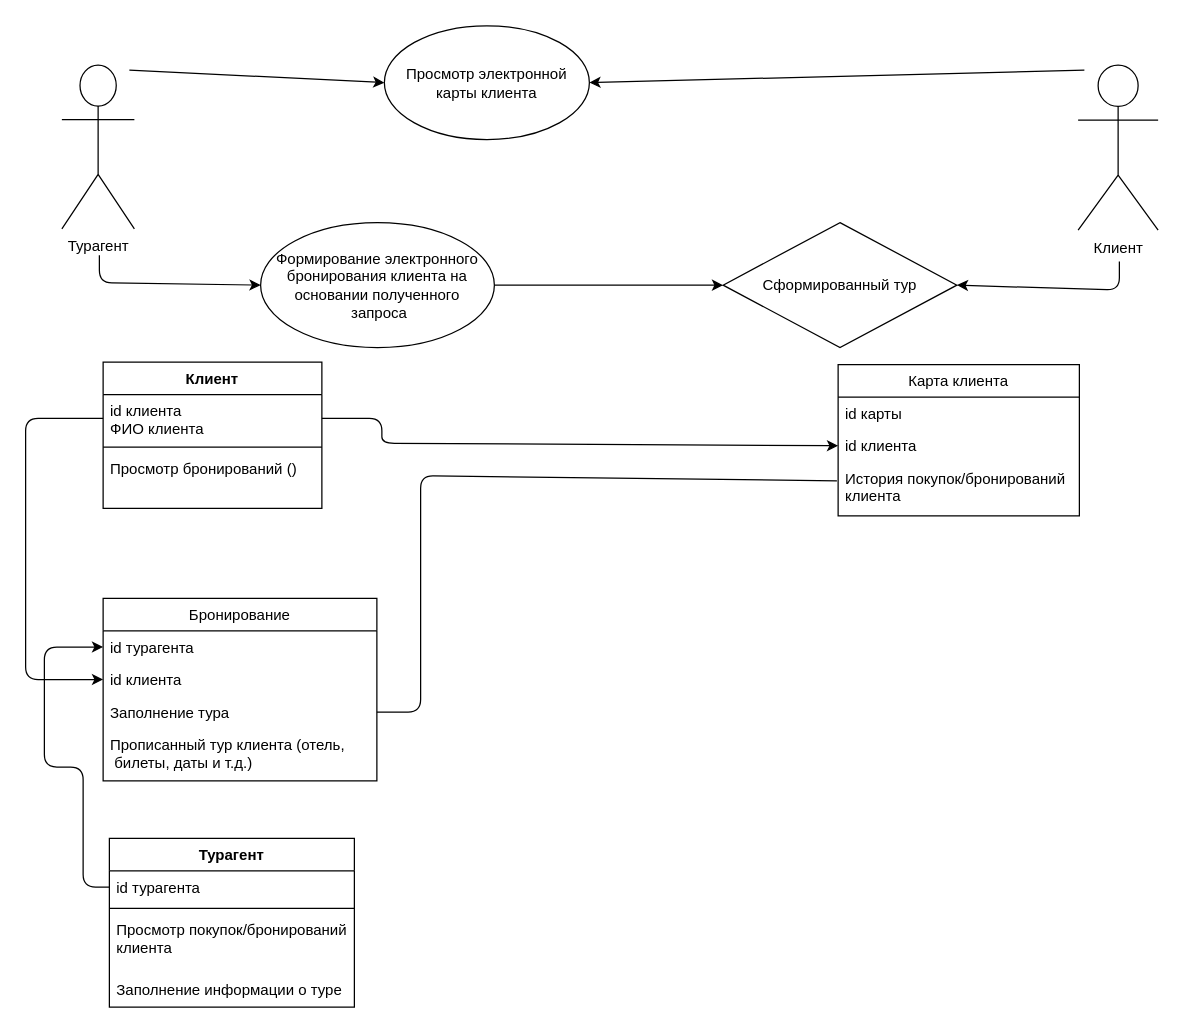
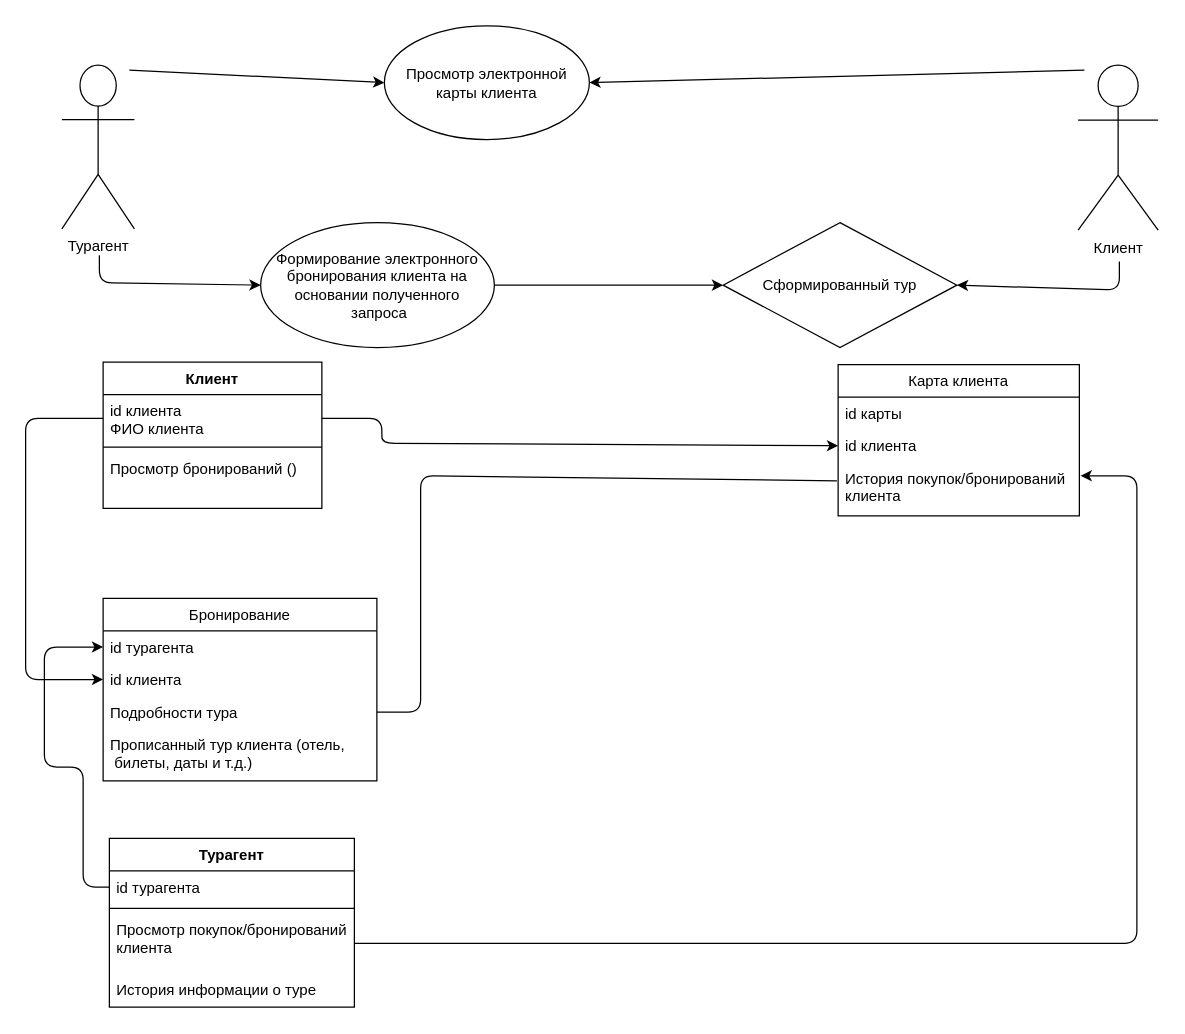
node "Заполнение тура": label "Заполнение тура" -> "Подробности тура"
edge "Просмотр покупок/бронирований клиента" -> "История покупок/бронирований клиента": added
node "Заполнение информации о туре": label "Заполнение информации о туре" -> "История информации о туре"
